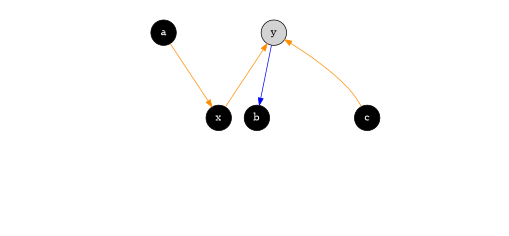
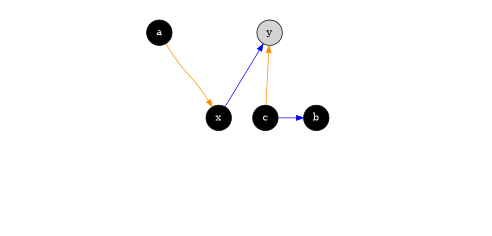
edge "y" -> "b": now "c" -> "b"
edge "x" -> "y": color darkorange -> blue
